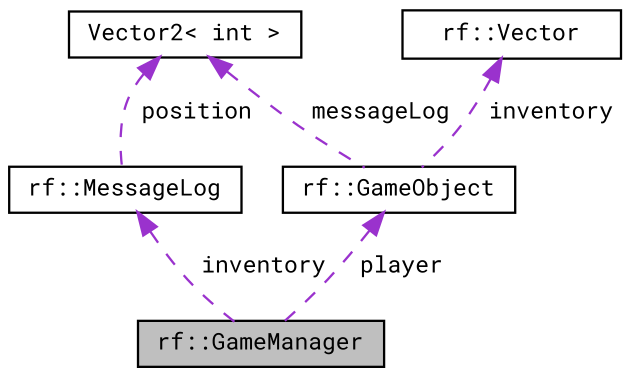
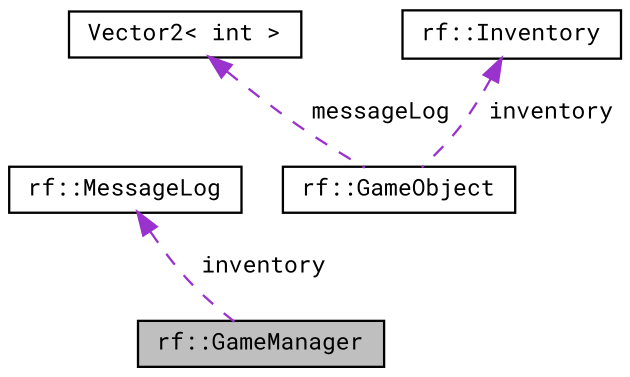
node "rf::Vector": label "rf::Vector" -> "rf::Inventory"
edge "rf::MessageLog" -> "Vector2< int >": removed, label "position"
edge "rf::GameManager" -> "rf::GameObject": removed, label "player"
